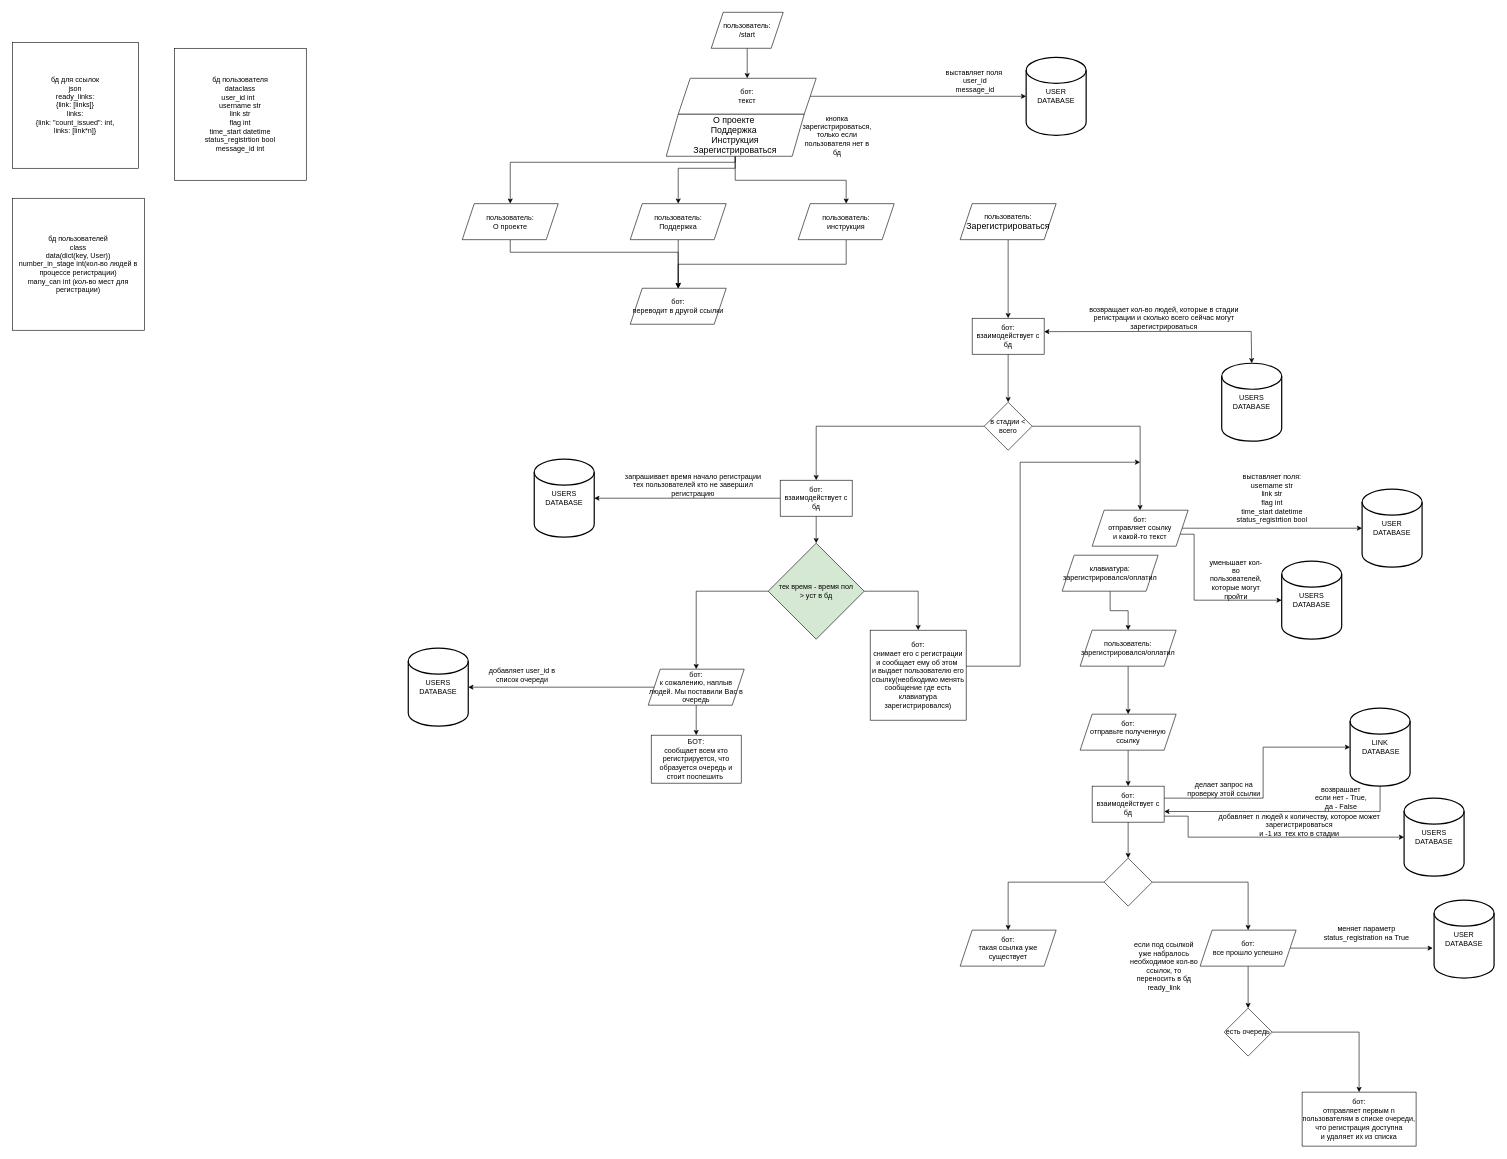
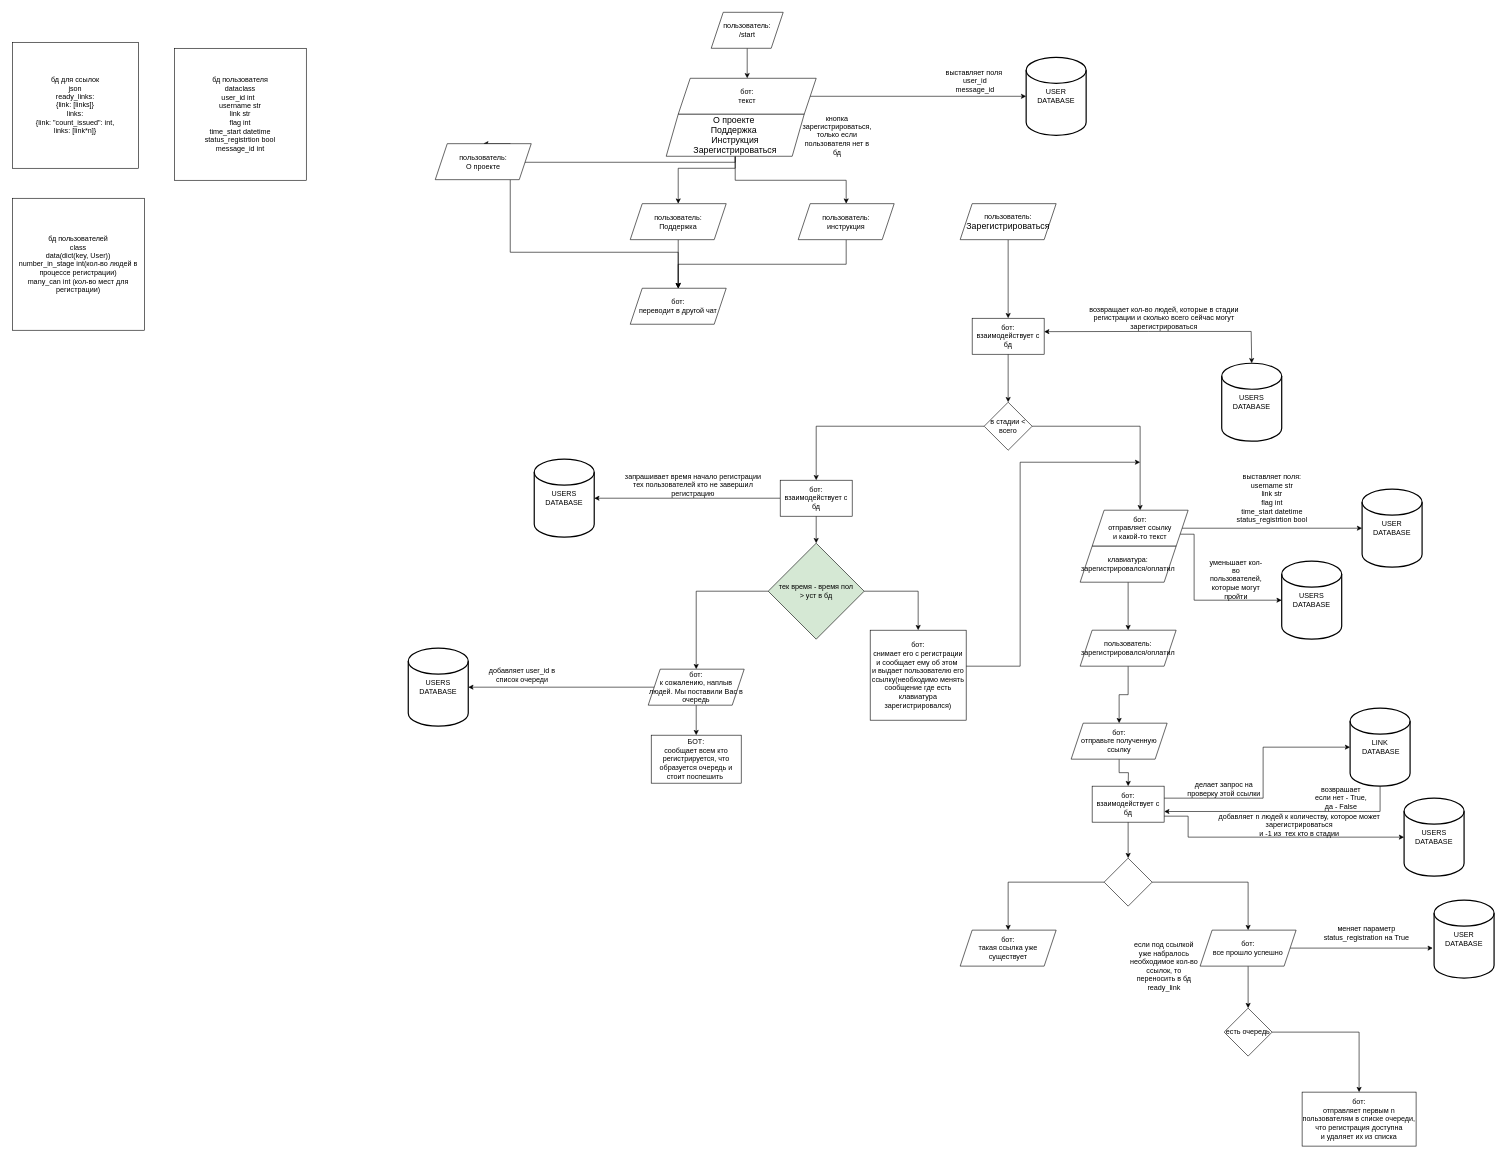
node "пользователь: О проекте": moved (510, 222) -> (483, 162)
node "бот: переводит в другой ссылки": label "бот: переводит в другой ссылки" -> "бот: переводит в другой чат"
node "клавиатура: зарегистрировался/оплатил": moved (1110, 573) -> (1128, 564)
node "бот: отправьте полученную ссылку": moved (1128, 732) -> (1119, 741)
